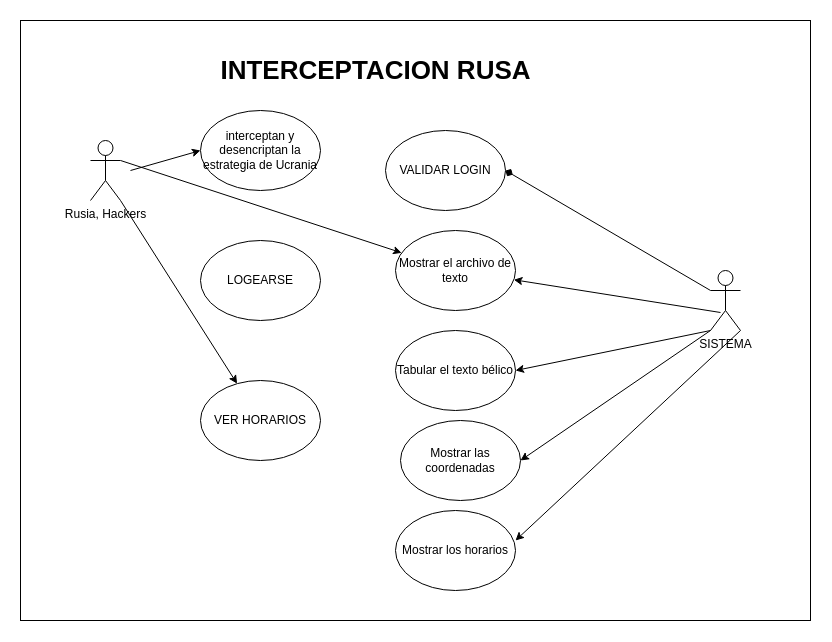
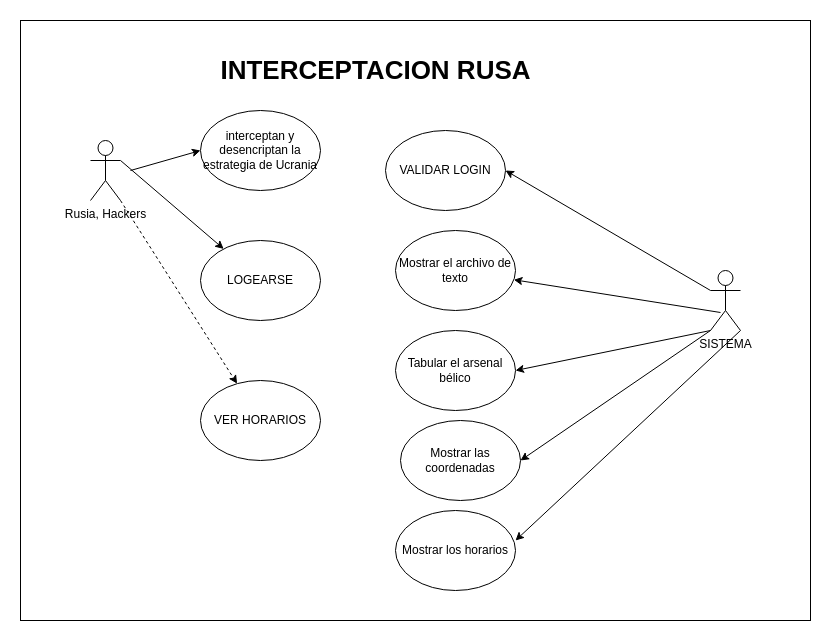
edge "SISTEMA" -> "VALIDAR LOGIN": arrowhead diamond -> classic
edge "Rusia, Hackers" -> "Mostrar el archivo de texto": now "Rusia, Hackers" -> "LOGEARSE"
edge "Rusia, Hackers" -> "VER HORARIOS": style solid -> dashed
node "Tabular el texto bélico": label "Tabular el texto bélico" -> "Tabular el arsenal bélico"
